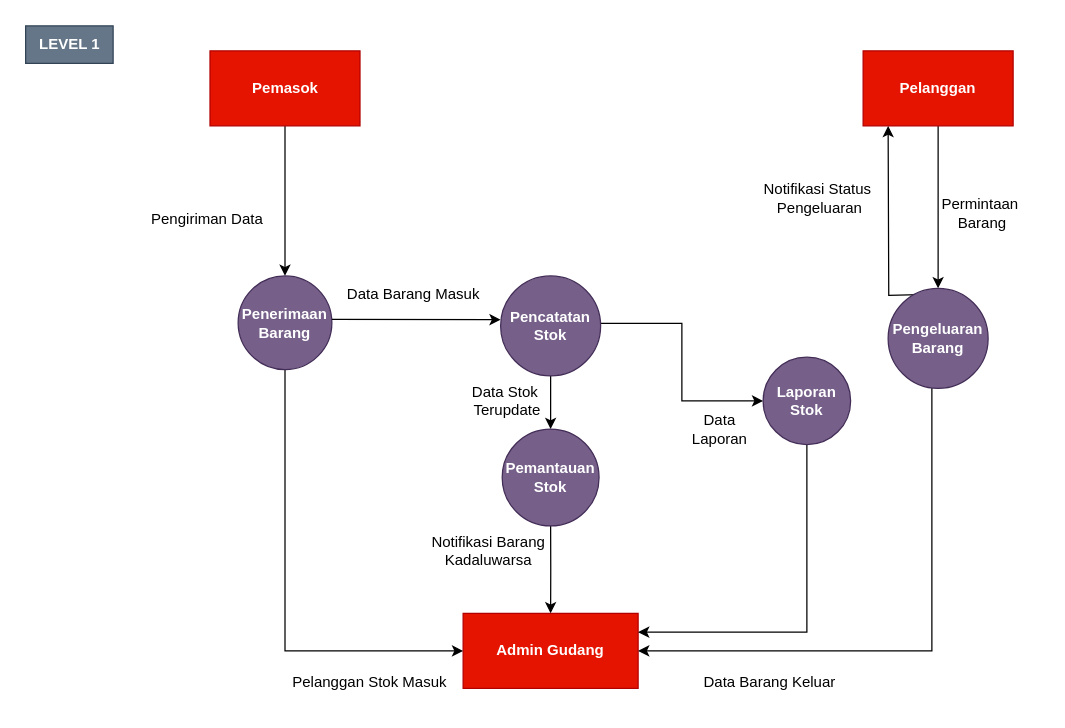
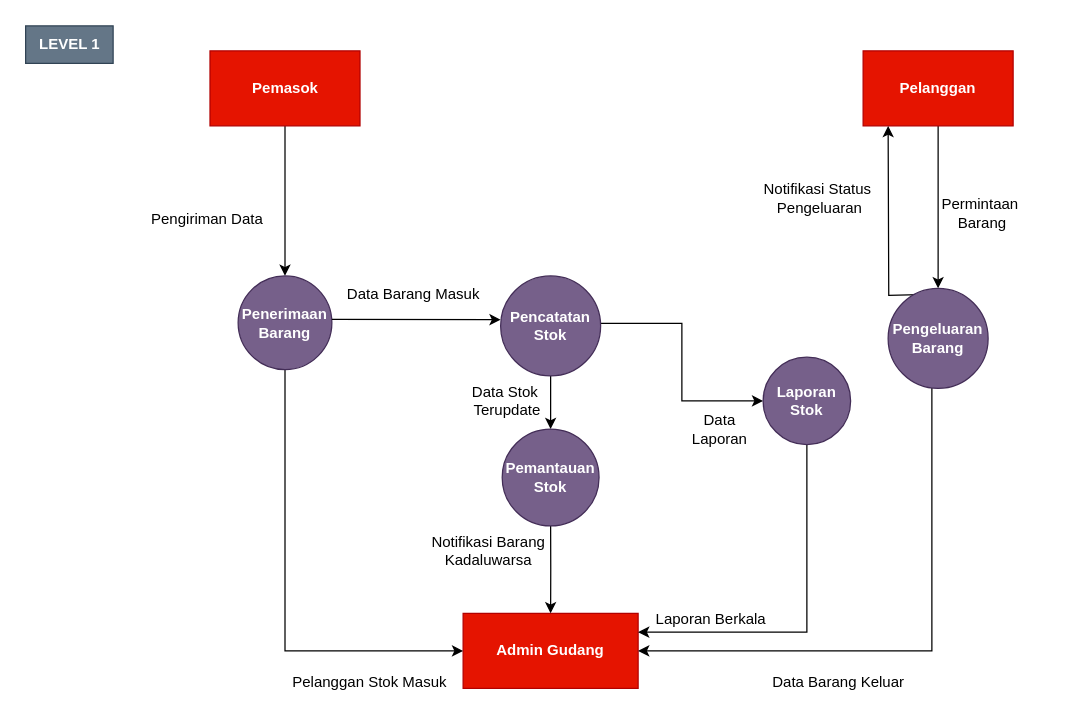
node "Laporan Berkala": added
node "Data Barang Keluar": moved (769, 682) -> (838, 682)
